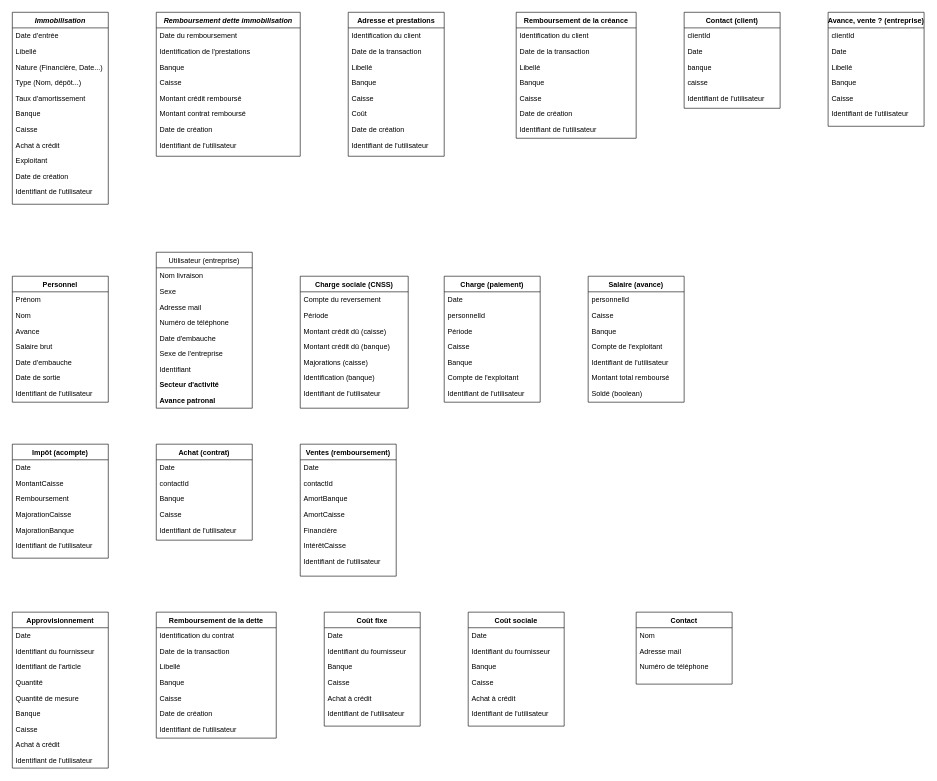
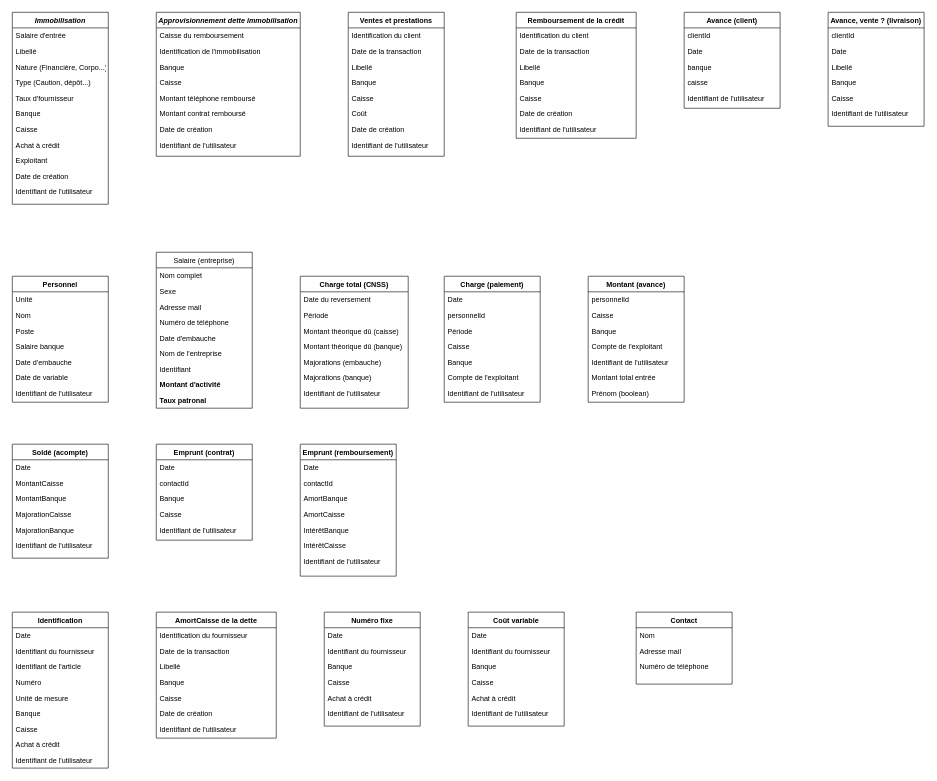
node "Remboursement dette immobilisation": label "Remboursement dette immobilisation" -> "Approvisionnement dette immobilisation"
node "Adresse et prestations": label "Adresse et prestations" -> "Ventes et prestations"
node "Remboursement de la créance": label "Remboursement de la créance" -> "Remboursement de la crédit"
node "Contact (client)": label "Contact (client)" -> "Avance (client)"
node "Avance, vente ? (entreprise)": label "Avance, vente ? (entreprise)" -> "Avance, vente ? (livraison)"
node "Date d'entrée": label "Date d'entrée" -> "Salaire d'entrée"
node "Date du remboursement": label "Date du remboursement" -> "Caisse du remboursement"
node "Identification de l'prestations": label "Identification de l'prestations" -> "Identification de l'immobilisation"
node "Nature (Financière, Date...)": label "Nature (Financière, Date...)" -> "Nature (Financière, Corpo...)"
node "Type (Nom, dépôt...)": label "Type (Nom, dépôt...)" -> "Type (Caution, dépôt...)"
node "Taux d'amortissement": label "Taux d'amortissement" -> "Taux d'fournisseur"
node "Montant crédit remboursé": label "Montant crédit remboursé" -> "Montant téléphone remboursé"
node "Utilisateur (entreprise)": label "Utilisateur (entreprise)" -> "Salaire (entreprise)"
node "Nom livraison": label "Nom livraison" -> "Nom complet"
node "Charge sociale (CNSS)": label "Charge sociale (CNSS)" -> "Charge total (CNSS)"
node "Salaire (avance)": label "Salaire (avance)" -> "Montant (avance)"
node "Prénom": label "Prénom" -> "Unité"
node "Compte du reversement": label "Compte du reversement" -> "Date du reversement"
node "Avance": label "Avance" -> "Poste"
node "Montant crédit dû (caisse)": label "Montant crédit dû (caisse)" -> "Montant théorique dû (caisse)"
node "Salaire brut": label "Salaire brut" -> "Salaire banque"
node "Montant crédit dû (banque)": label "Montant crédit dû (banque)" -> "Montant théorique dû (banque)"
node "Sexe de l'entreprise": label "Sexe de l'entreprise" -> "Nom de l'entreprise"
node "Majorations (caisse)": label "Majorations (caisse)" -> "Majorations (embauche)"
node "Date de sortie": label "Date de sortie" -> "Date de variable"
node "Identification (banque)": label "Identification (banque)" -> "Majorations (banque)"
node "Montant total remboursé": label "Montant total remboursé" -> "Montant total entrée"
node "Secteur d'activité": label "Secteur d'activité" -> "Montant d'activité"
node "Soldé (boolean)": label "Soldé (boolean)" -> "Prénom (boolean)"
node "Avance patronal": label "Avance patronal" -> "Taux patronal"
node "Impôt (acompte)": label "Impôt (acompte)" -> "Soldé (acompte)"
node "Achat (contrat)": label "Achat (contrat)" -> "Emprunt (contrat)"
node "Ventes (remboursement)": label "Ventes (remboursement)" -> "Emprunt (remboursement)"
node "Remboursement": label "Remboursement" -> "MontantBanque"
node "Financière": label "Financière" -> "IntérêtBanque"
node "Approvisionnement": label "Approvisionnement" -> "Identification"
node "Remboursement de la dette": label "Remboursement de la dette" -> "AmortCaisse de la dette"
node "Coût fixe": label "Coût fixe" -> "Numéro fixe"
node "Coût sociale": label "Coût sociale" -> "Coût variable"
node "Identification du contrat": label "Identification du contrat" -> "Identification du fournisseur"
node "Quantité": label "Quantité" -> "Numéro"
node "Quantité de mesure": label "Quantité de mesure" -> "Unité de mesure"
